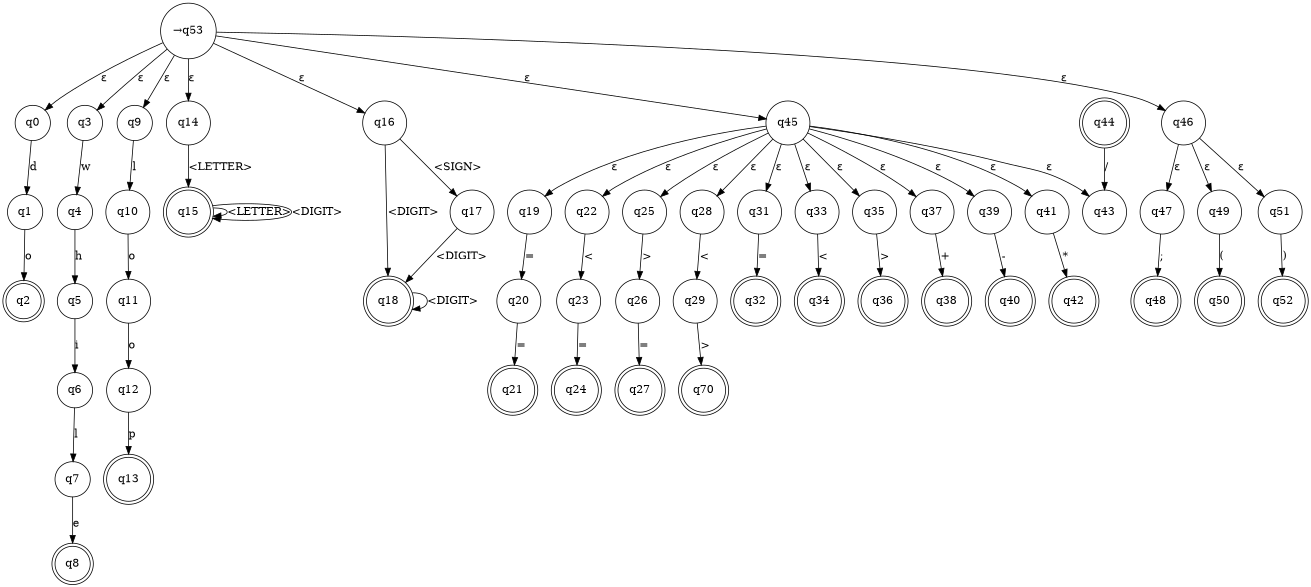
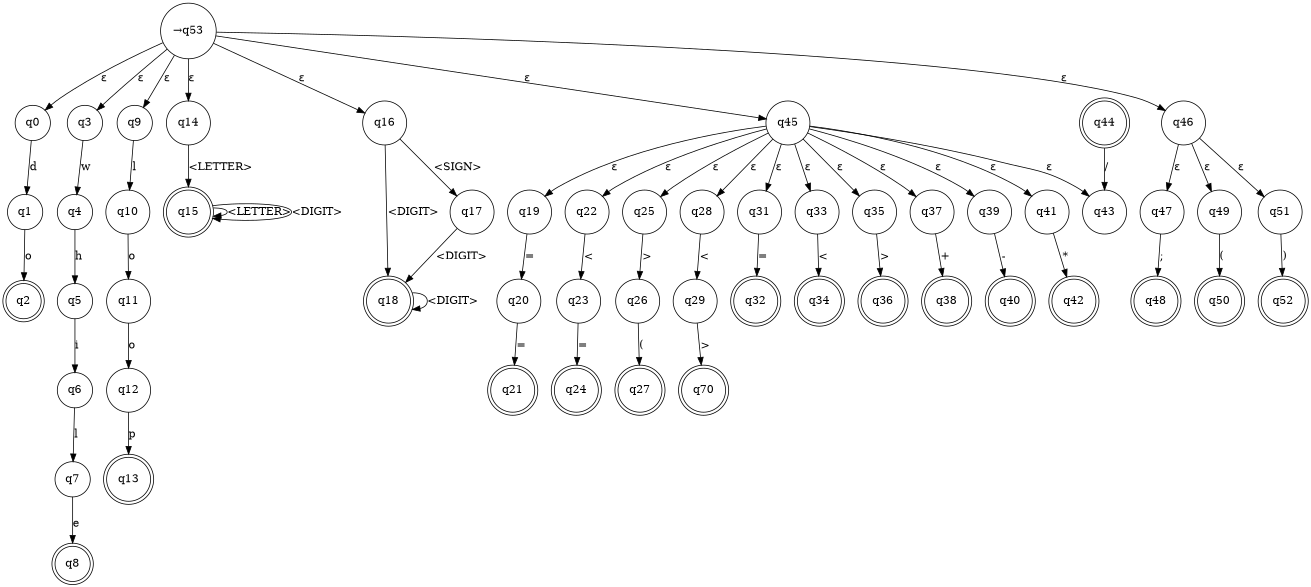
edge "q26" -> "q27": label "=" -> "("
